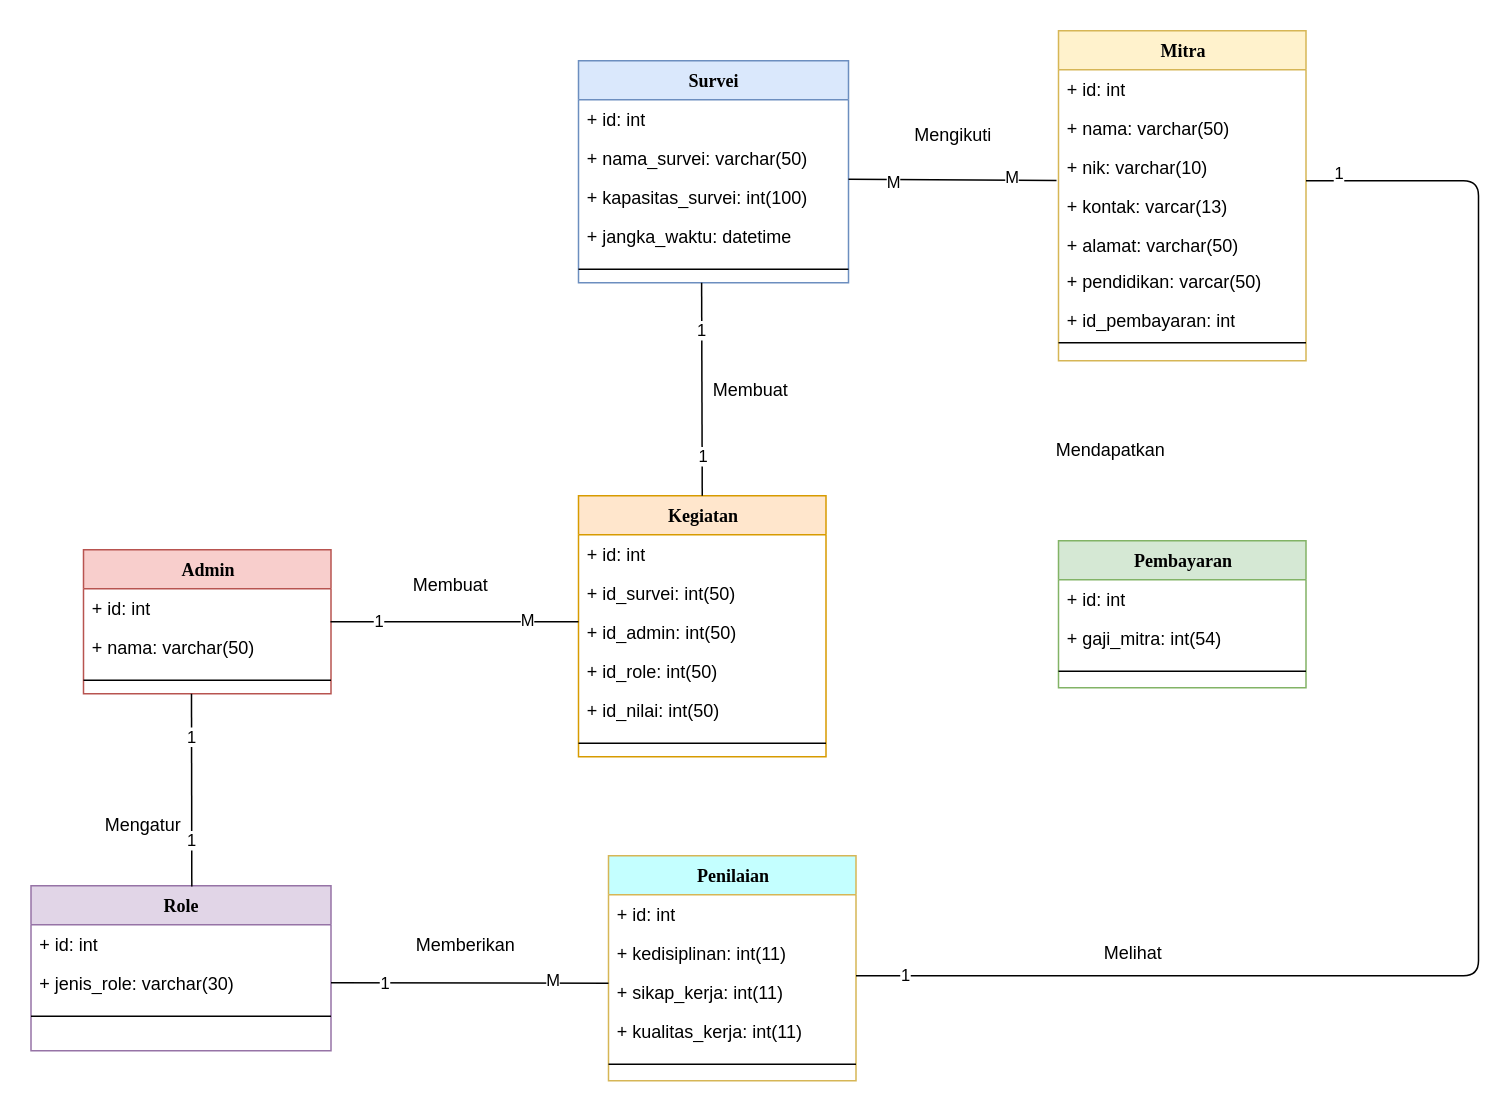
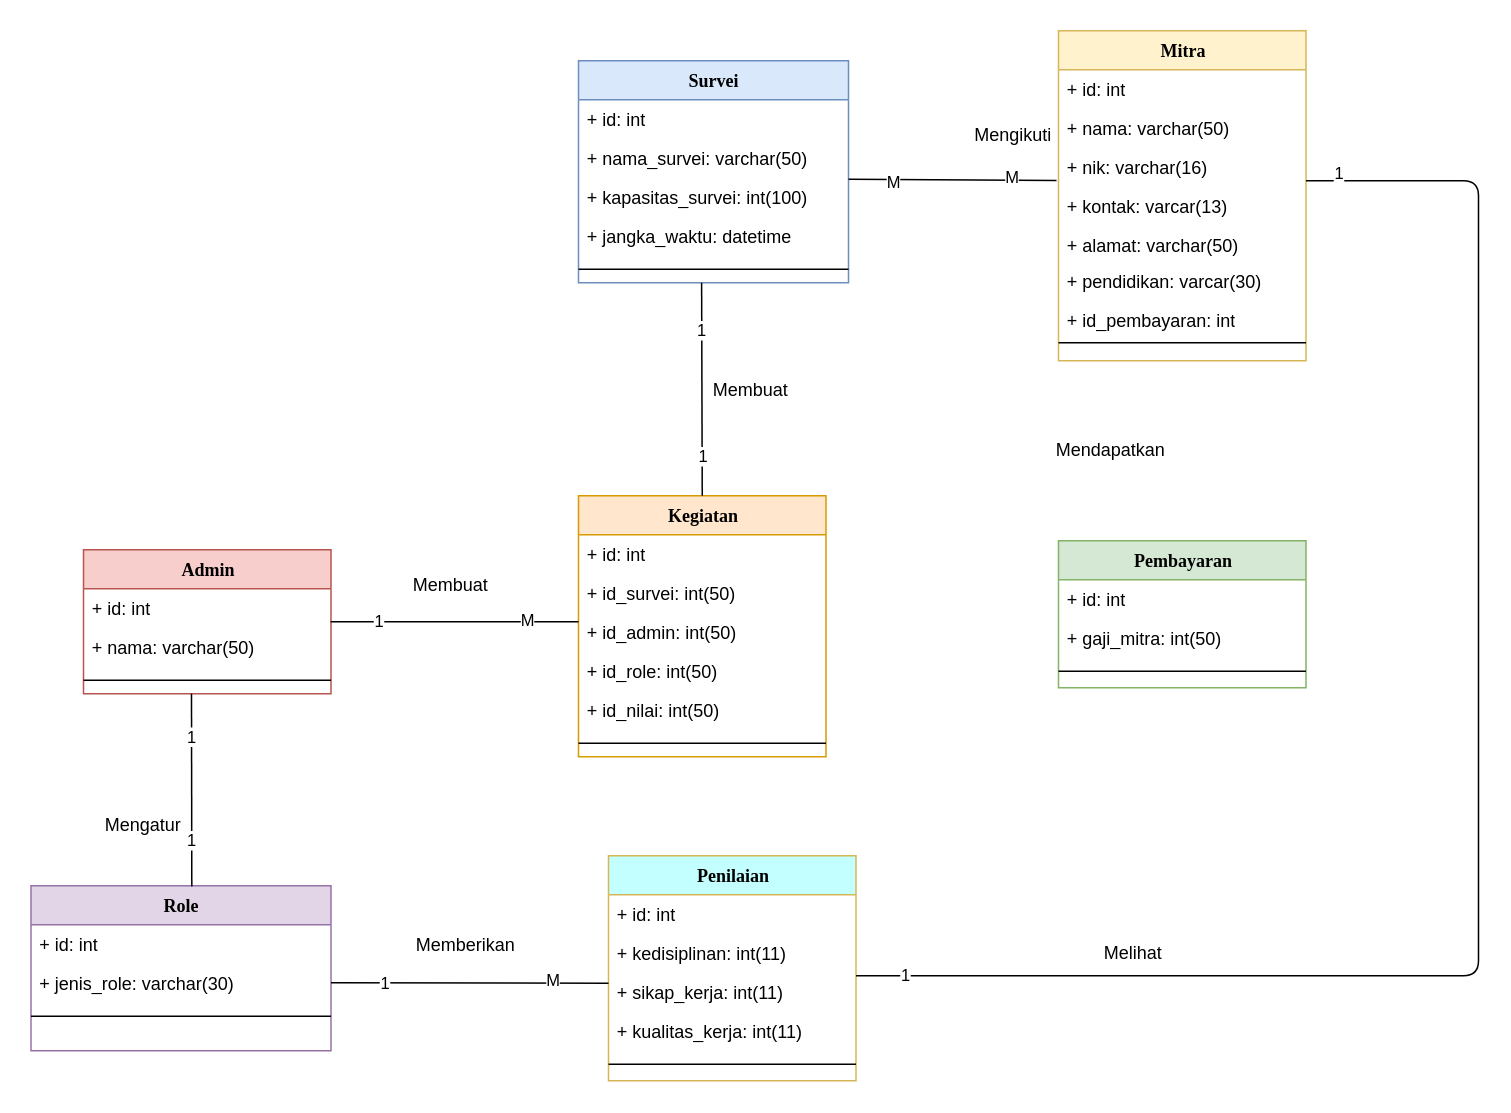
node "Mengikuti": moved (953, 136) -> (1013, 136)
node "+ nik: varchar(10)": label "+ nik: varchar(10)" -> "+ nik: varchar(16)"
node "+ pendidikan: varcar(50)": label "+ pendidikan: varcar(50)" -> "+ pendidikan: varcar(30)"
node "+ gaji_mitra: int(54)": label "+ gaji_mitra: int(54)" -> "+ gaji_mitra: int(50)"
